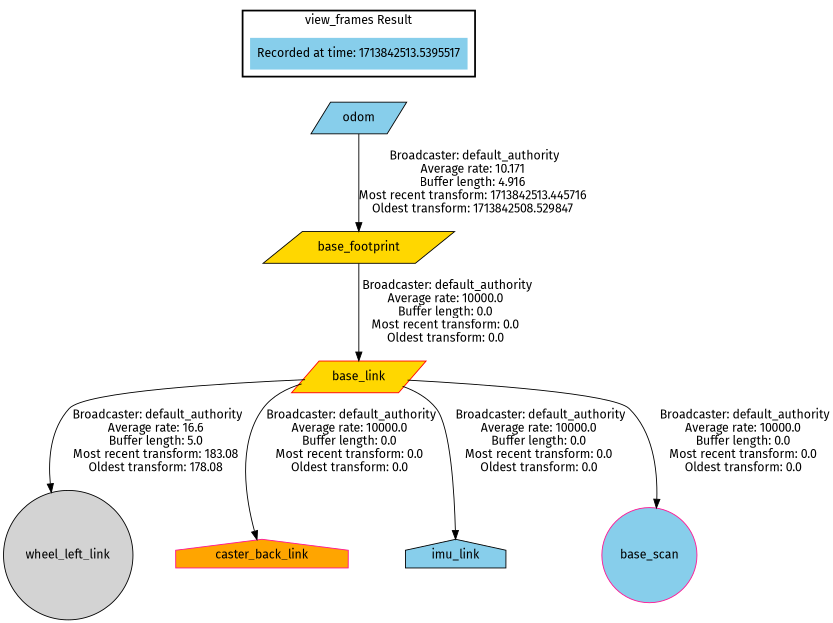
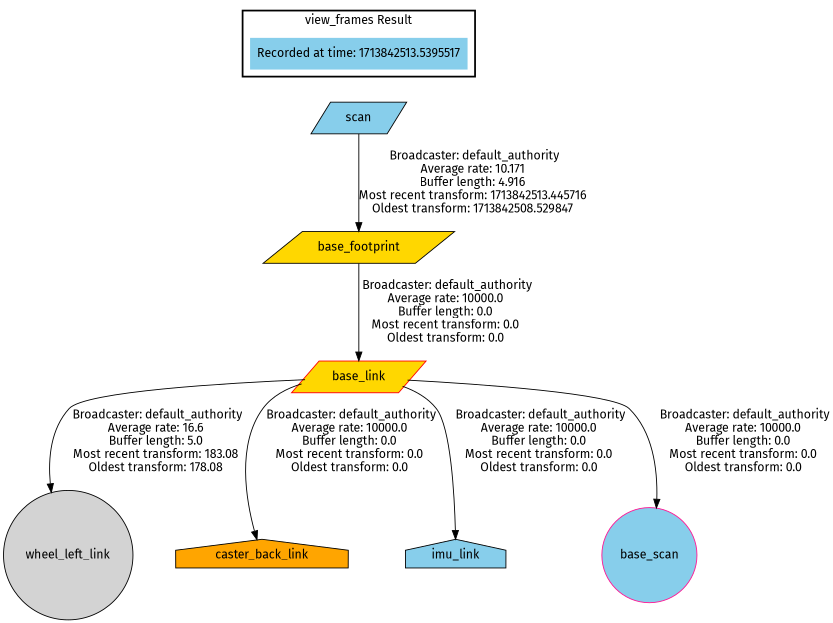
node "odom": label "odom" -> "scan"
node "caster_back_link": color deeppink -> black
